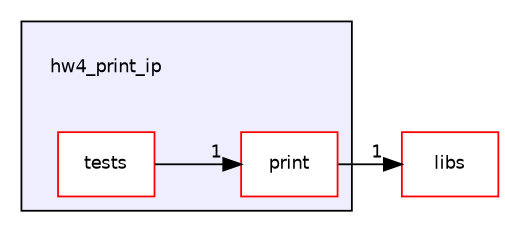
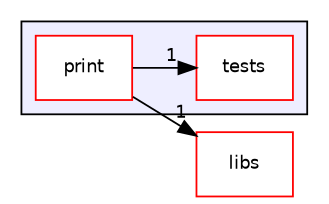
node "hw4_print_ip": removed
edge "tests" -> "print": reversed
